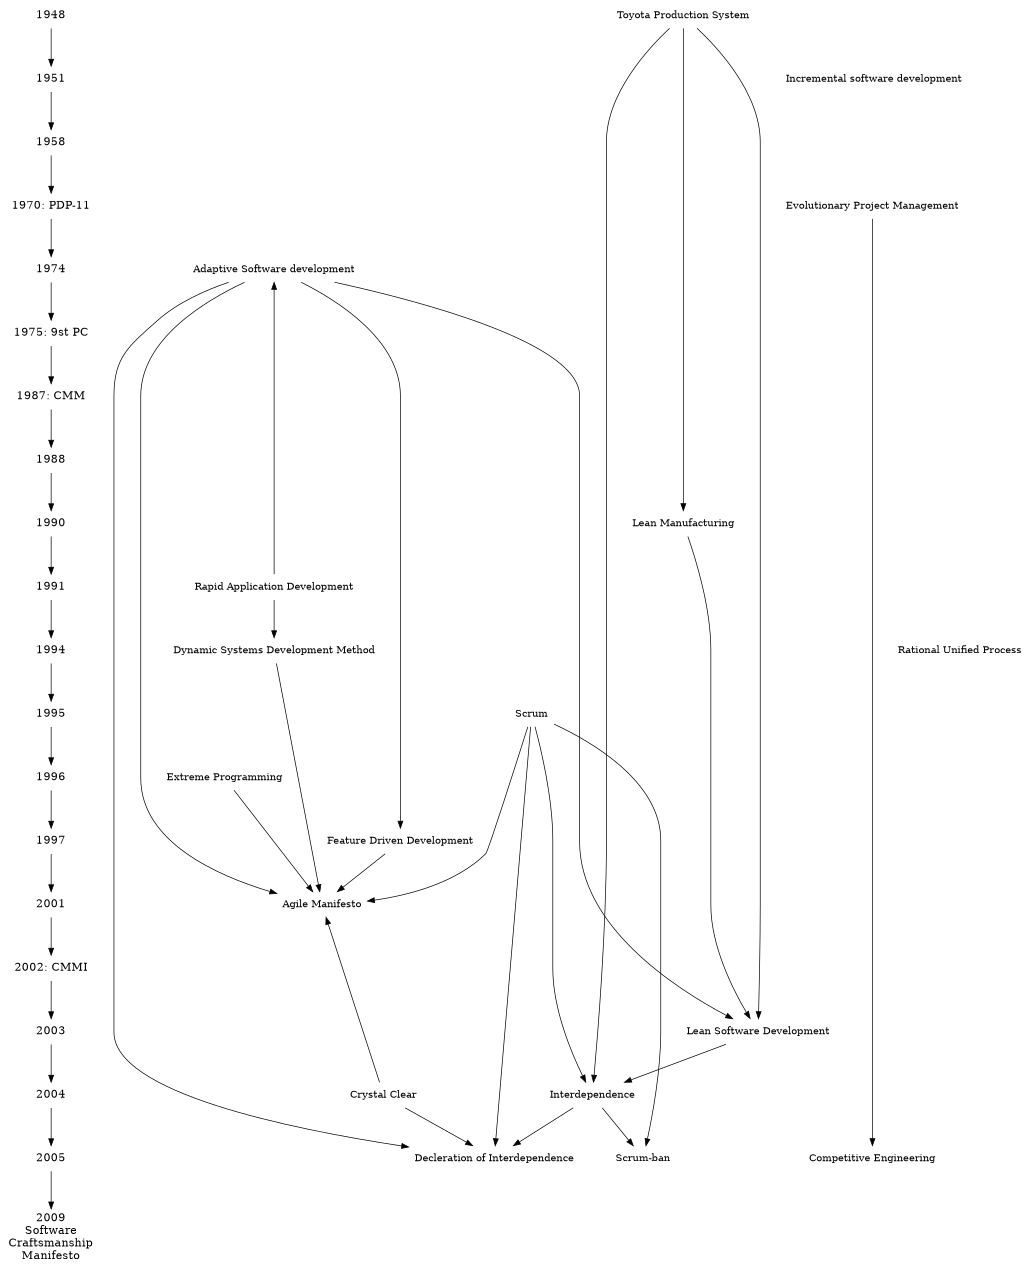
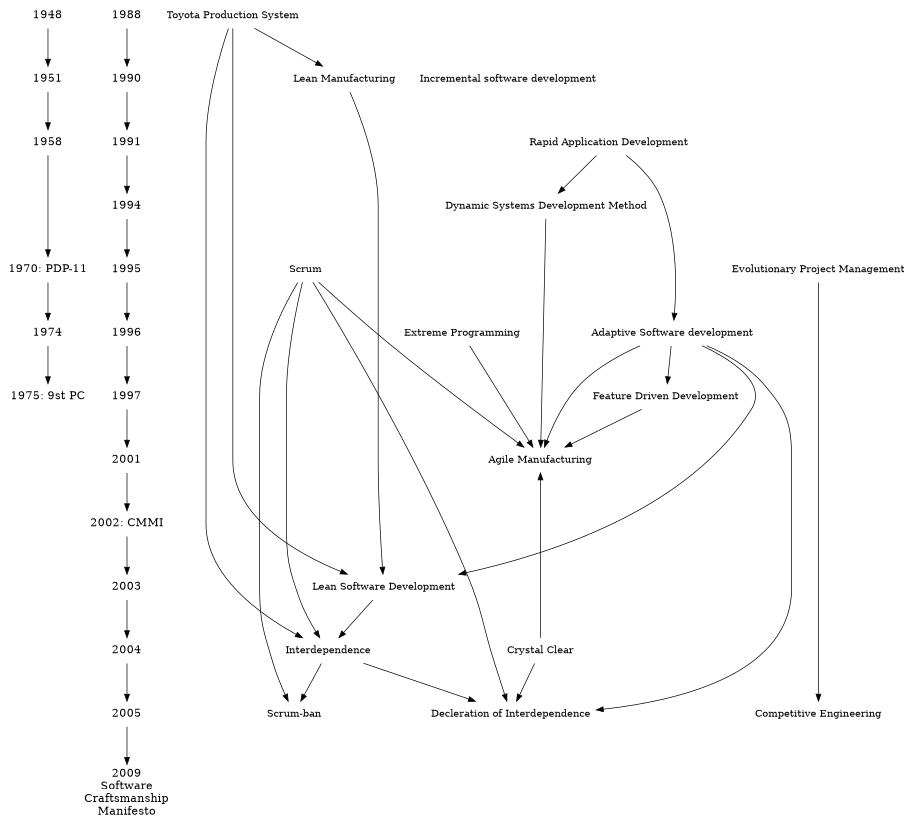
node "1987: CMM": removed
node "Rational Unified Process": removed
node "Agile Manifesto": label "Agile Manifesto" -> "Agile Manufacturing"
